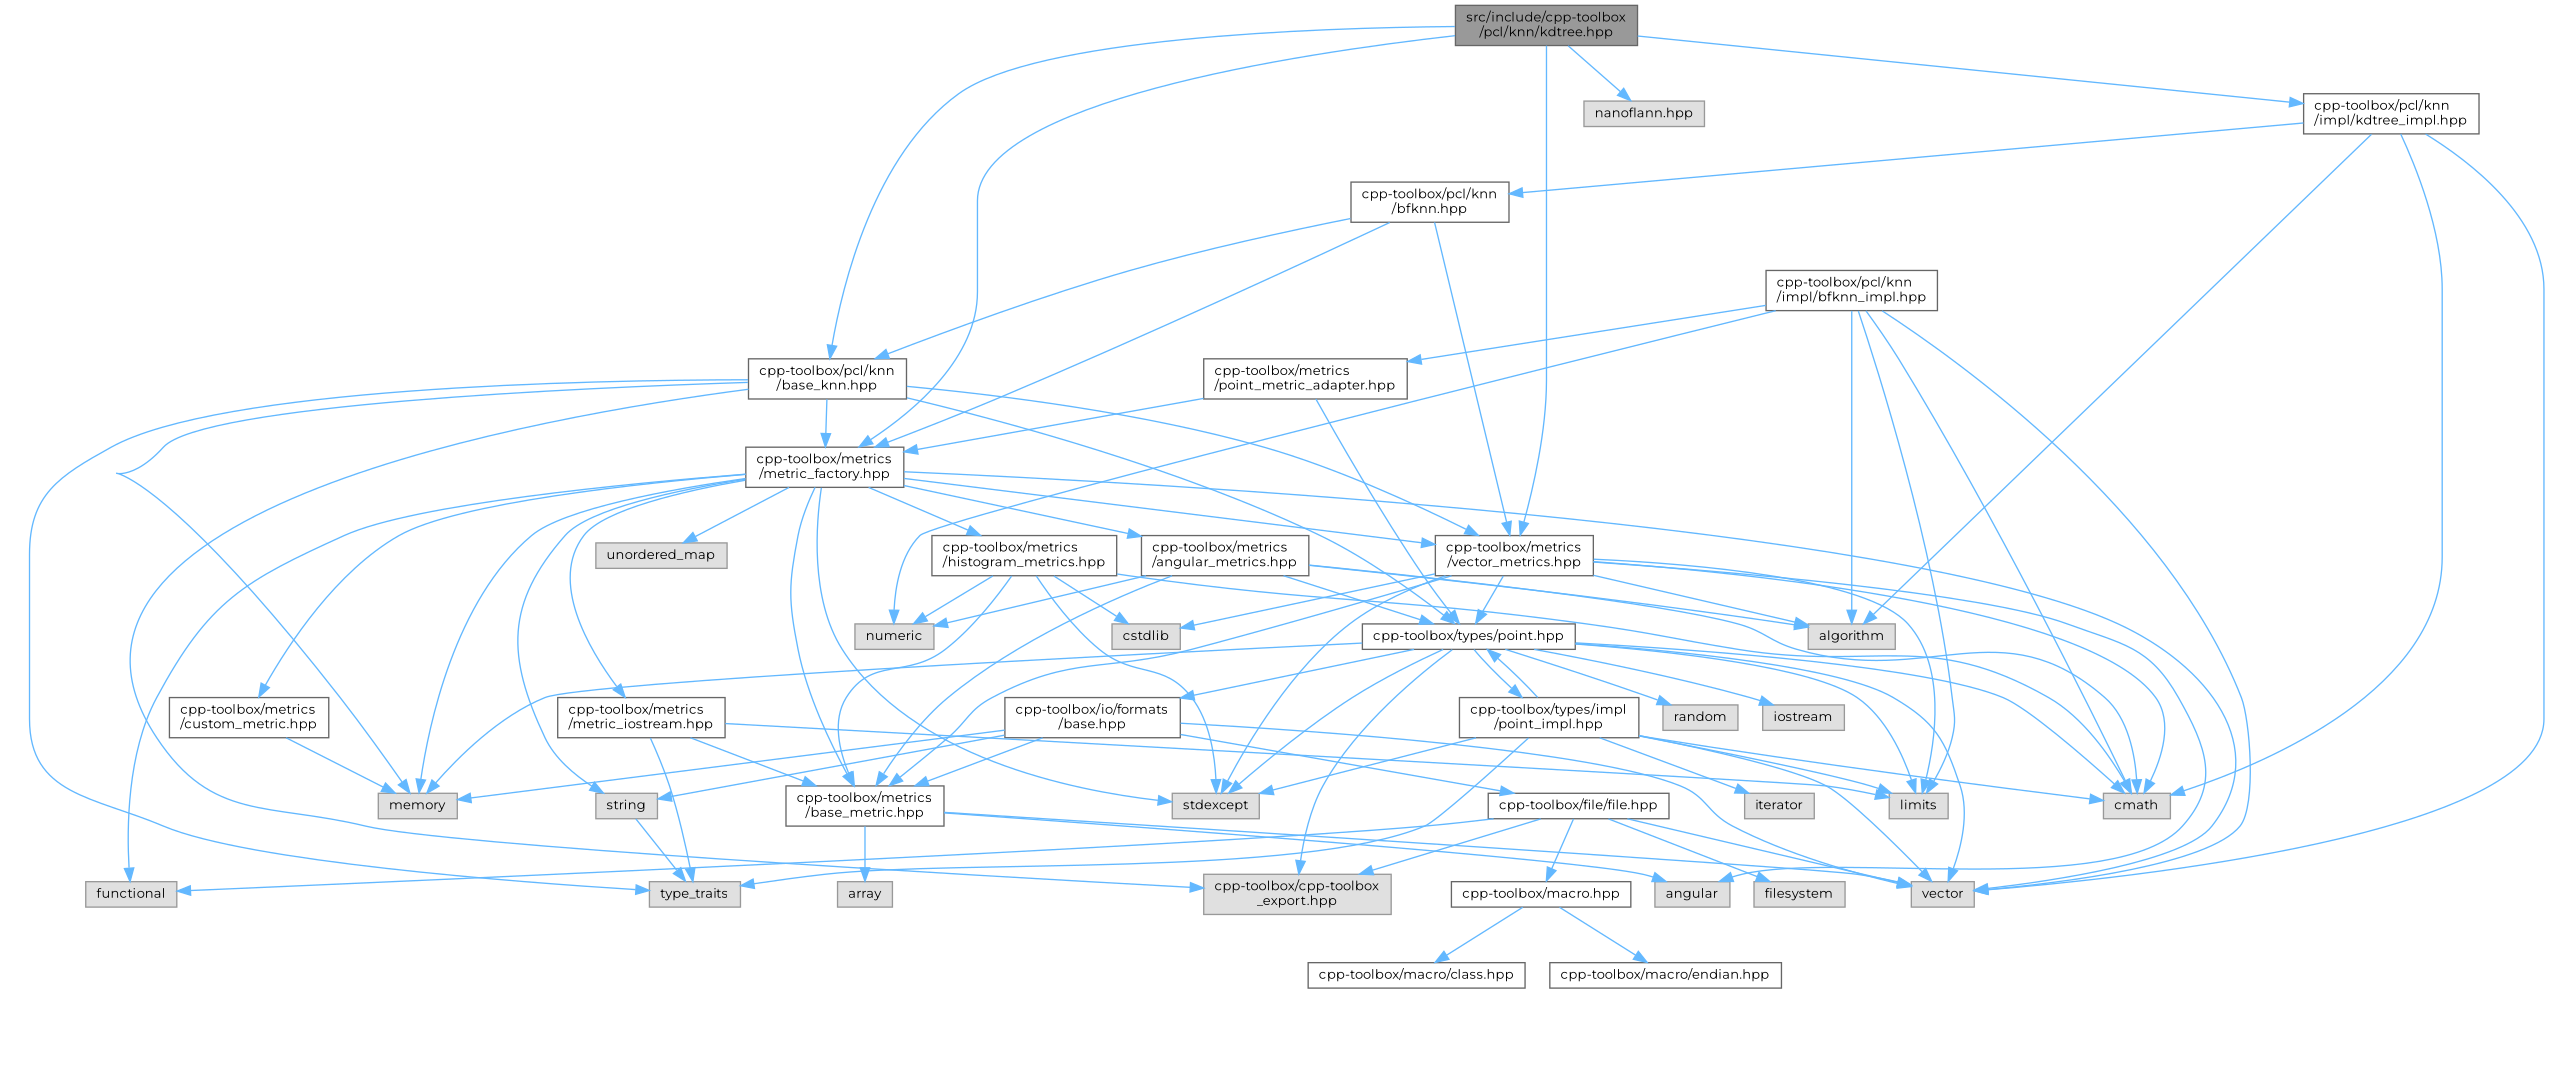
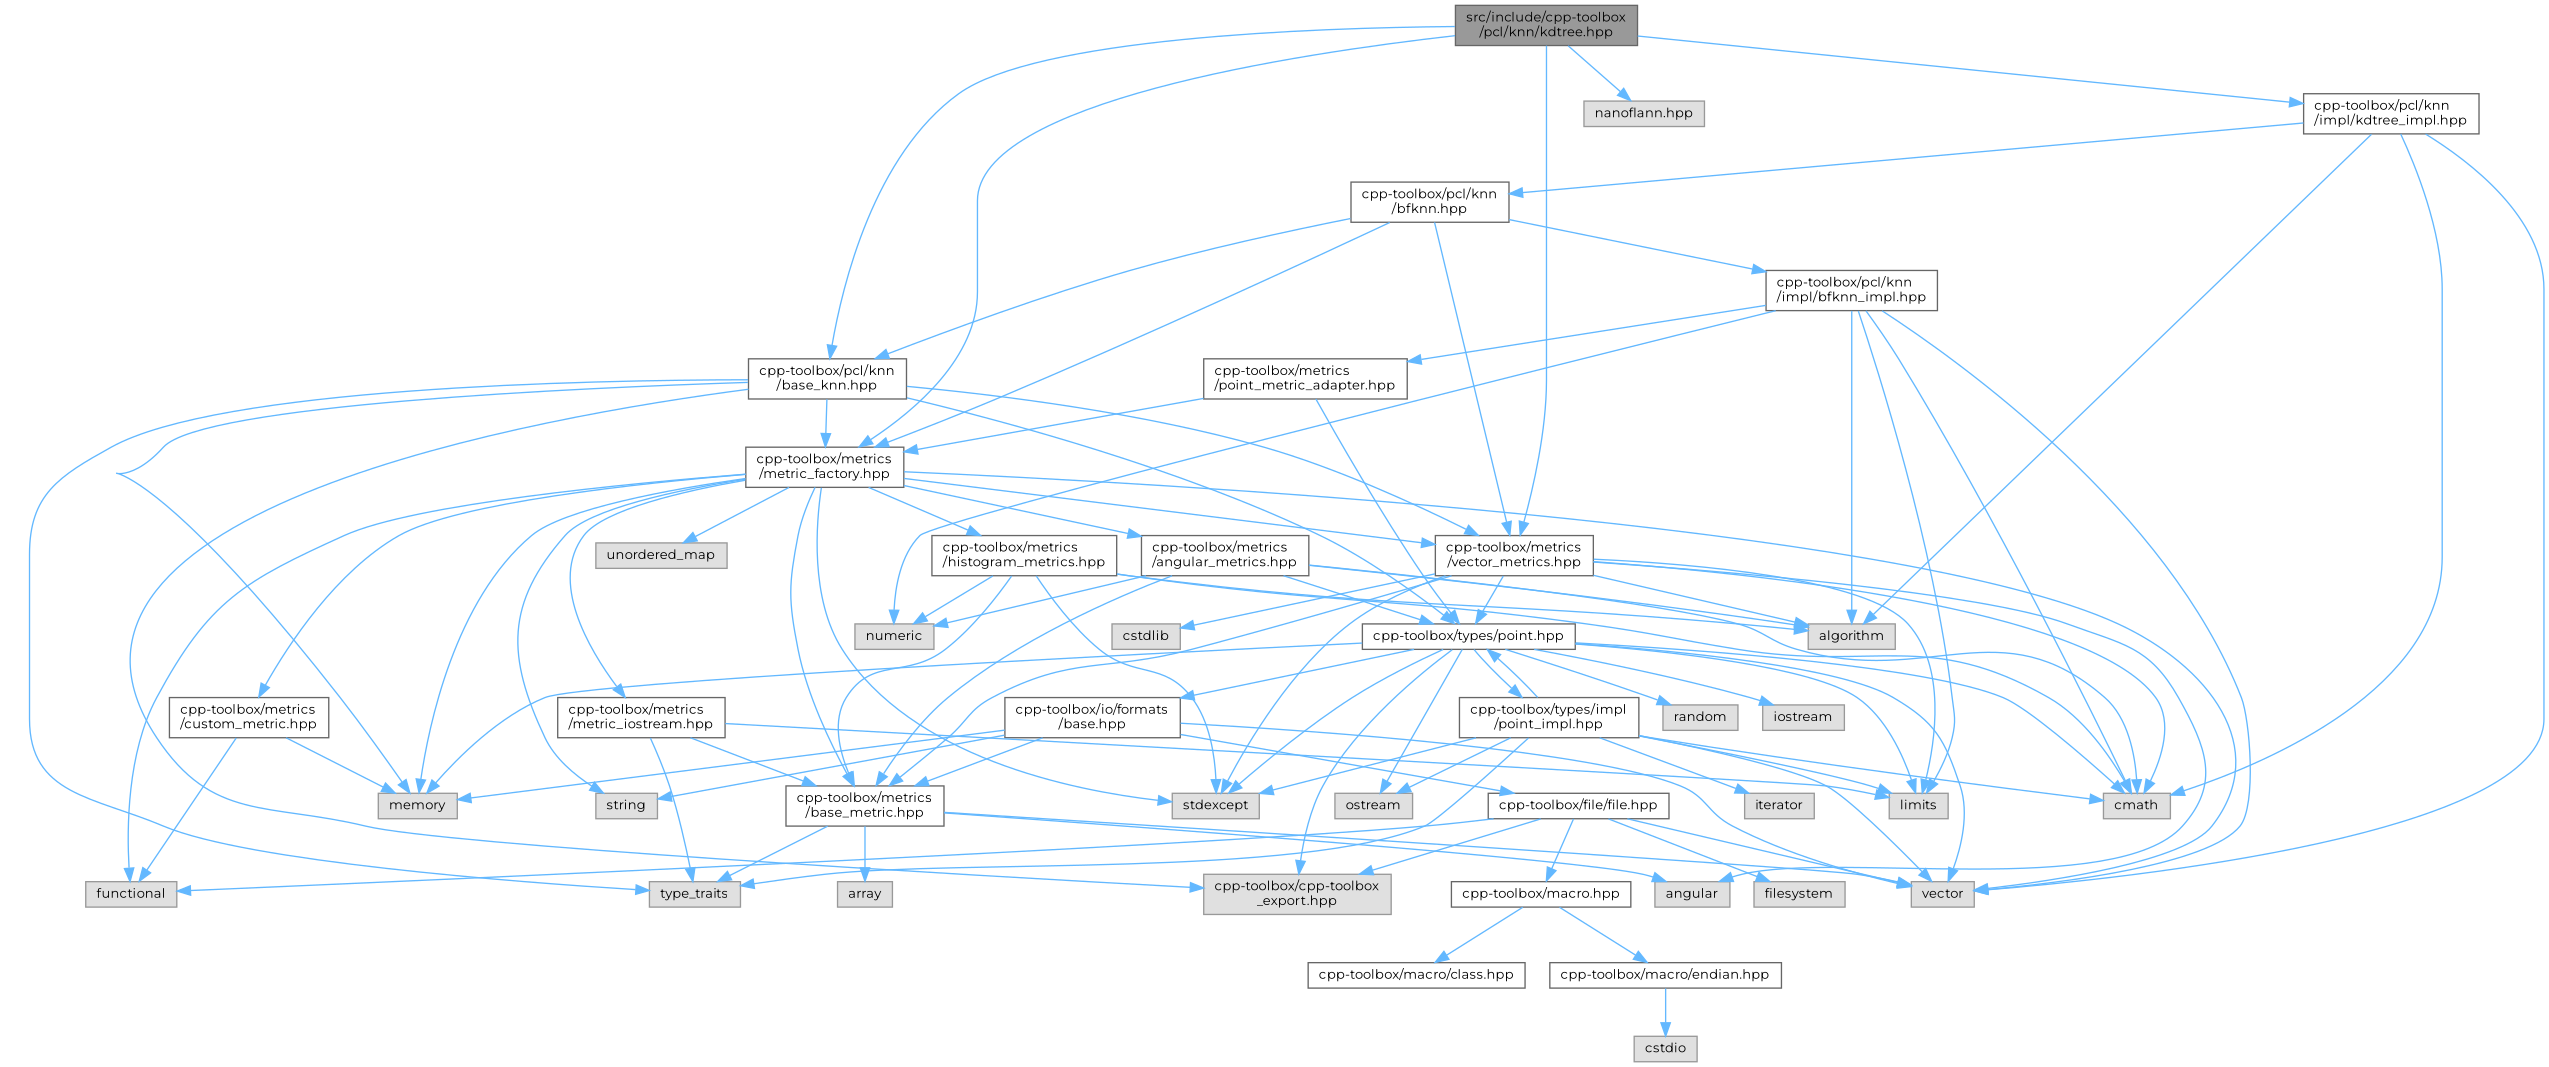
edge "cpp-toolbox/pcl/knn /bfknn.hpp" -> "cpp-toolbox/pcl/knn /impl/bfknn_impl.hpp": added
edge "cpp-toolbox/metrics /histogram_metrics.hpp" -> "cstdlib": now "cpp-toolbox/metrics /histogram_metrics.hpp" -> "algorithm"
edge "cpp-toolbox/metrics /custom_metric.hpp" -> "functional": added
node "ostream": added
edge "string" -> "type_traits": now "cpp-toolbox/metrics /base_metric.hpp" -> "type_traits"
node "cstdio": added
